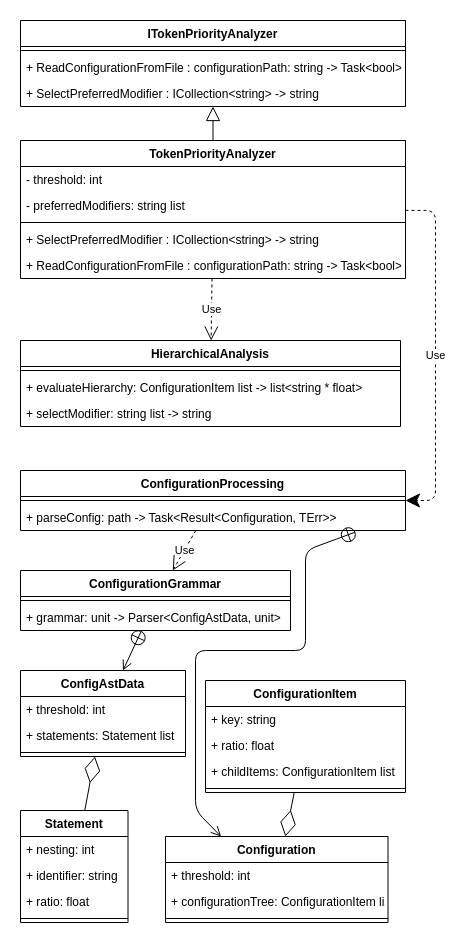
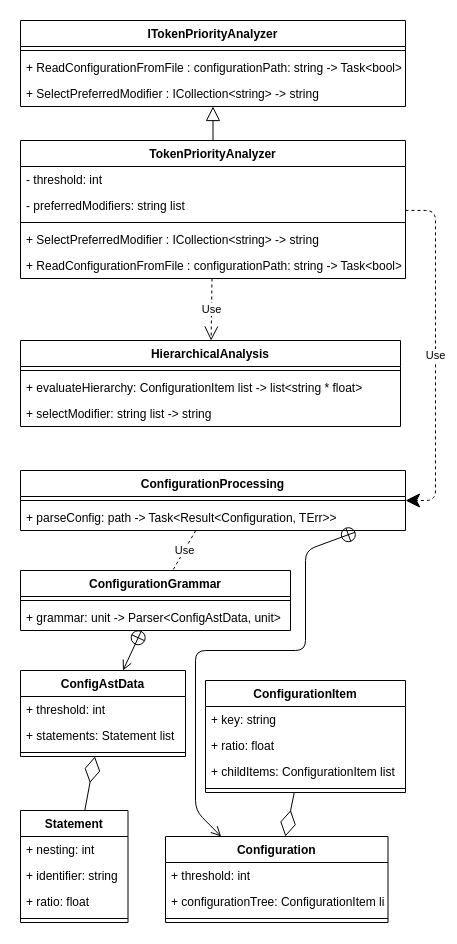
edge "ConfigurationProcessing" -> "ConfigurationGrammar": arrowhead open -> none
